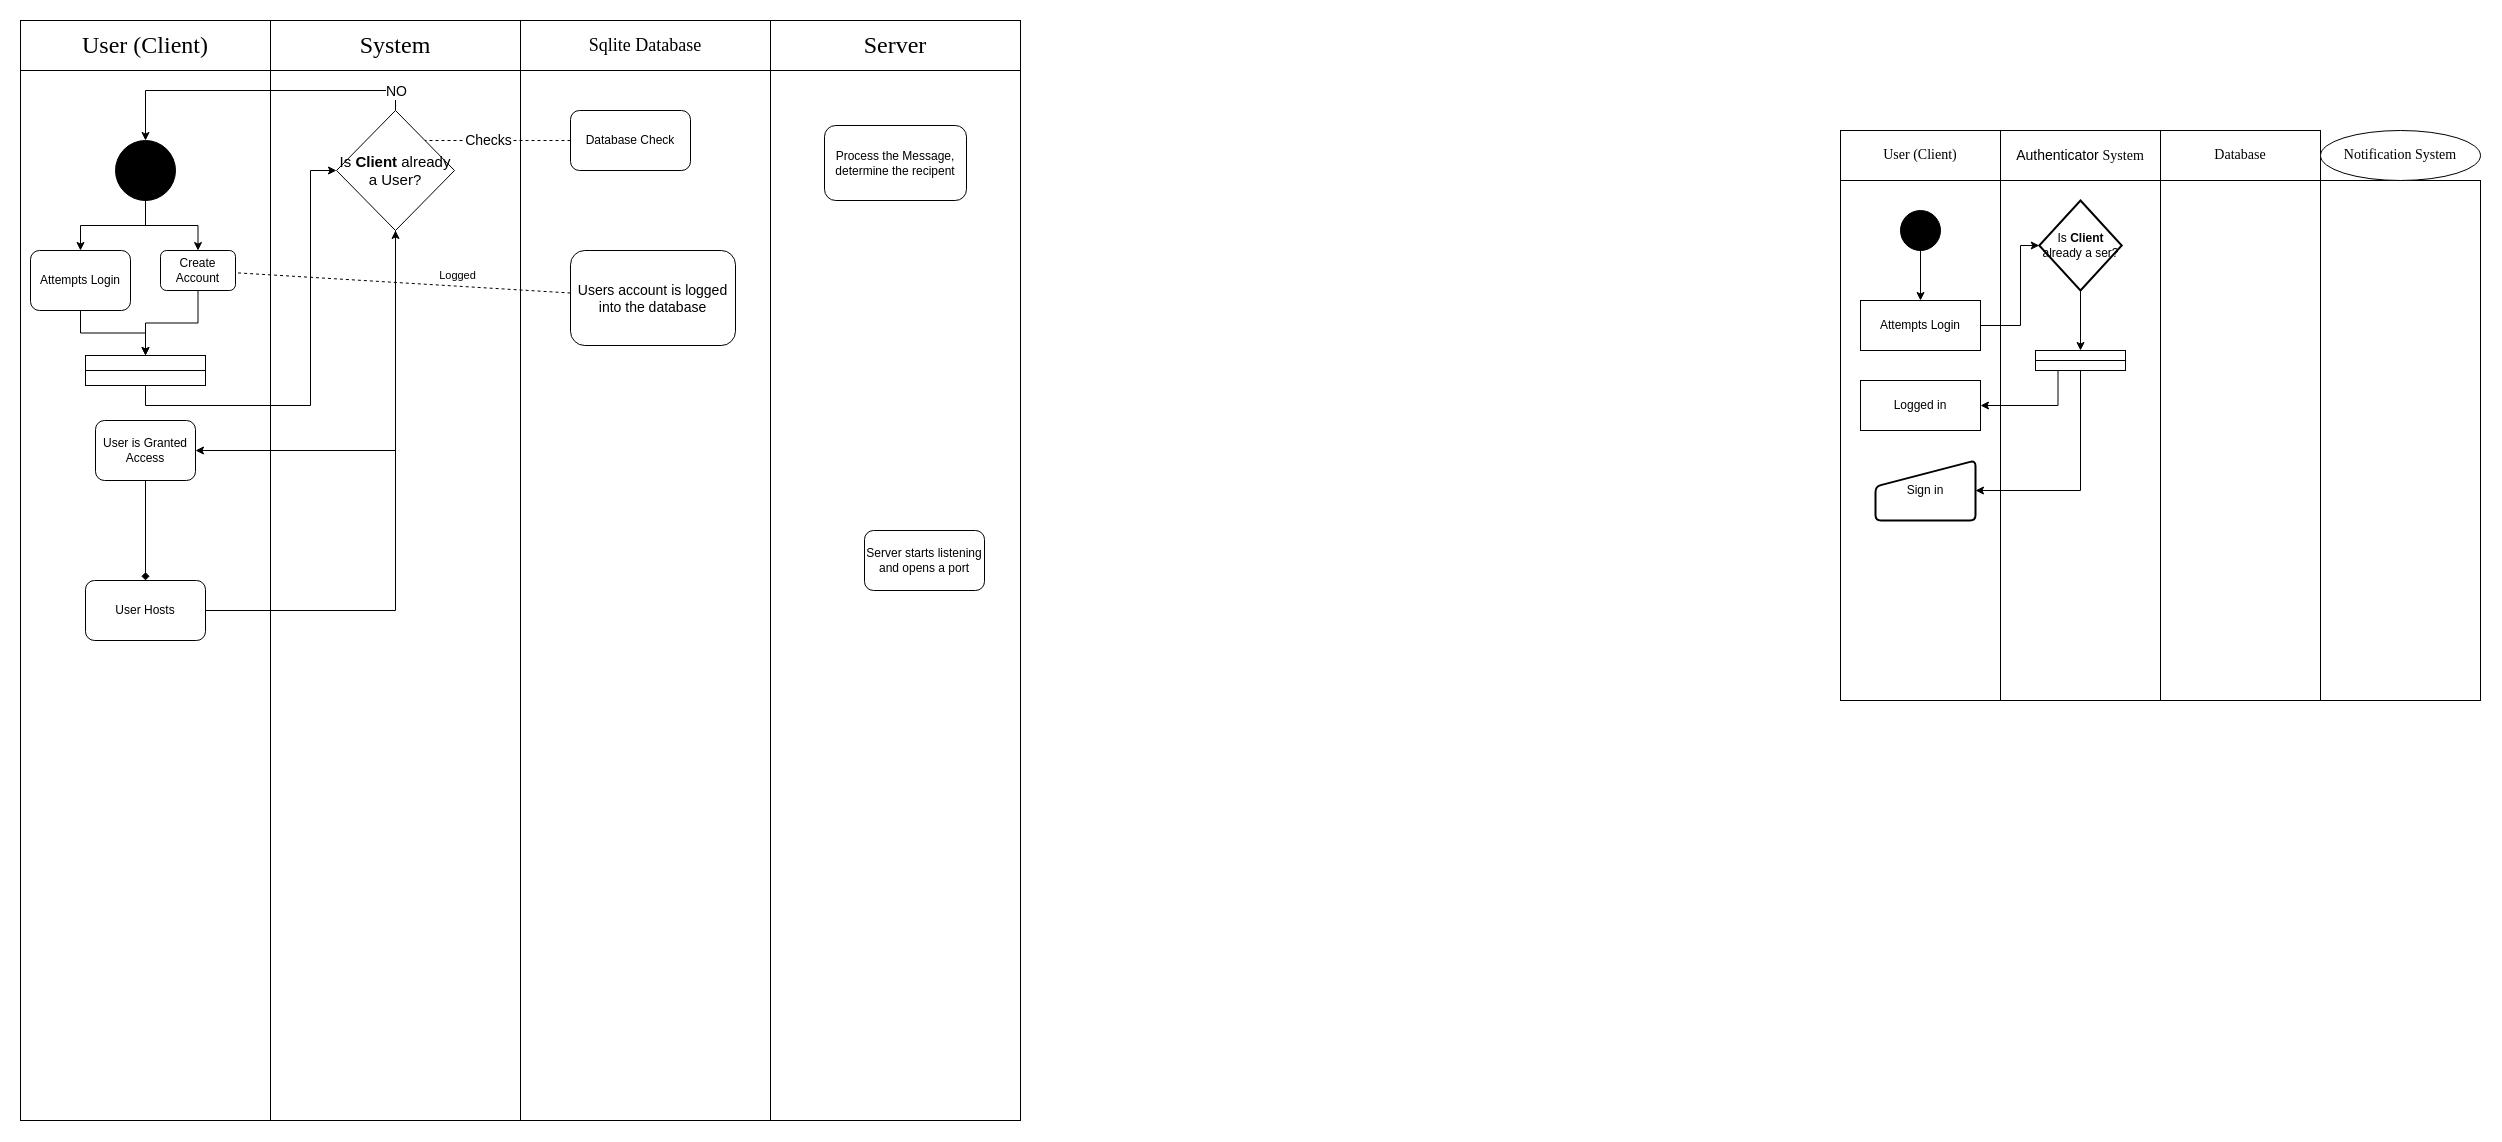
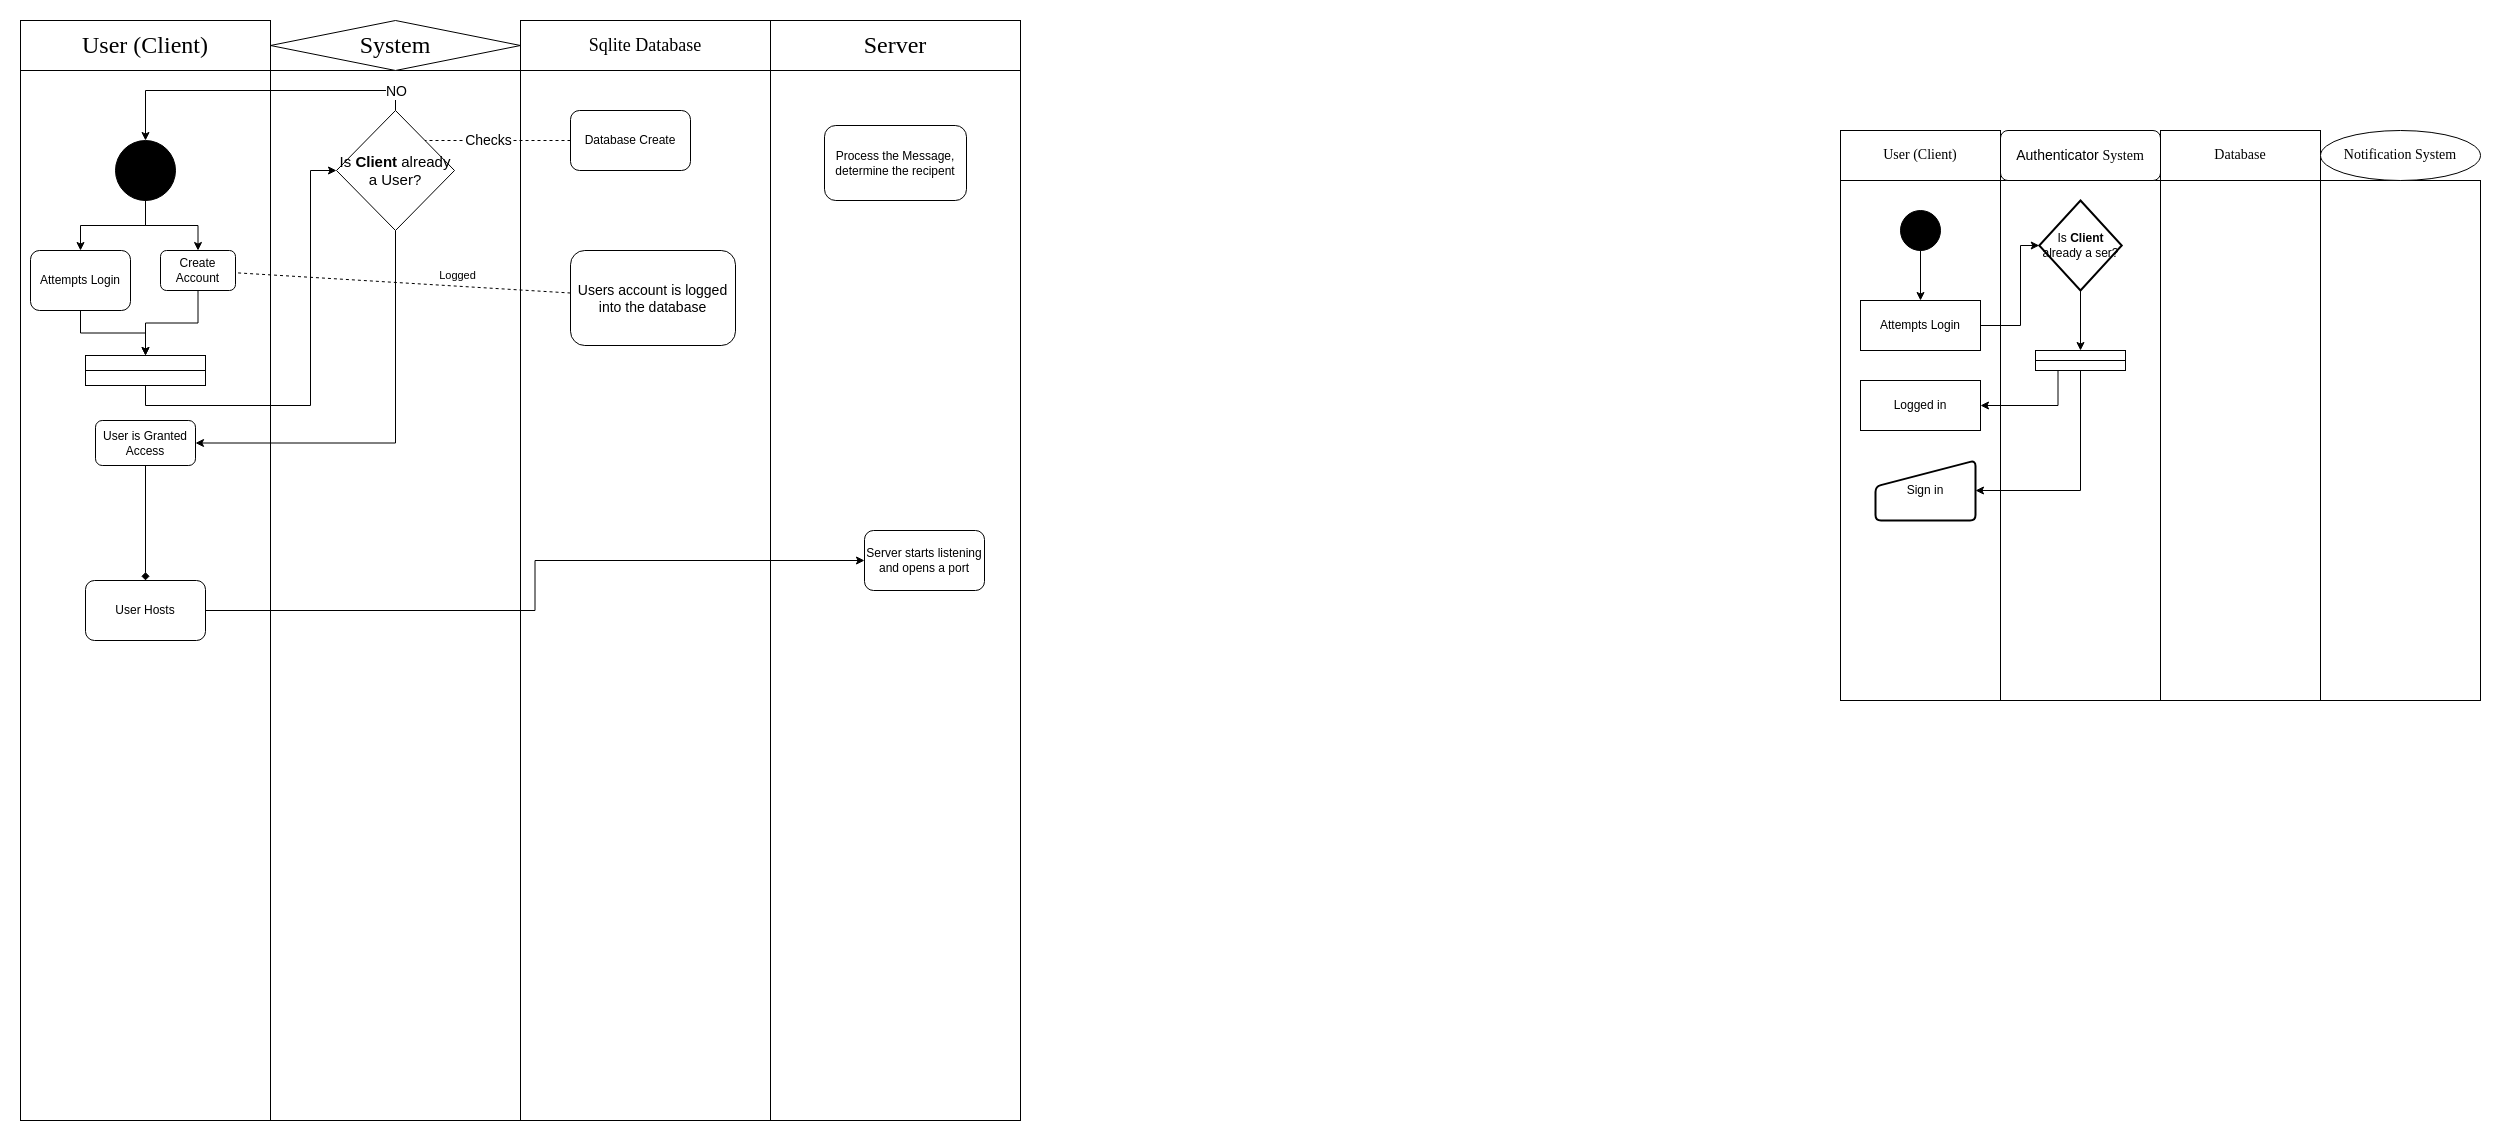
node "System": shape rectangle -> diamond
node "Database Check": label "Database Check" -> "Database Create"
node "Authenticator System": shape rectangle -> rounded rectangle
node "User is Granted Access": size 100x60 -> 100x45
edge "User Hosts" -> "Is Client already a User?": now "User Hosts" -> "Server starts listening and opens a port"
